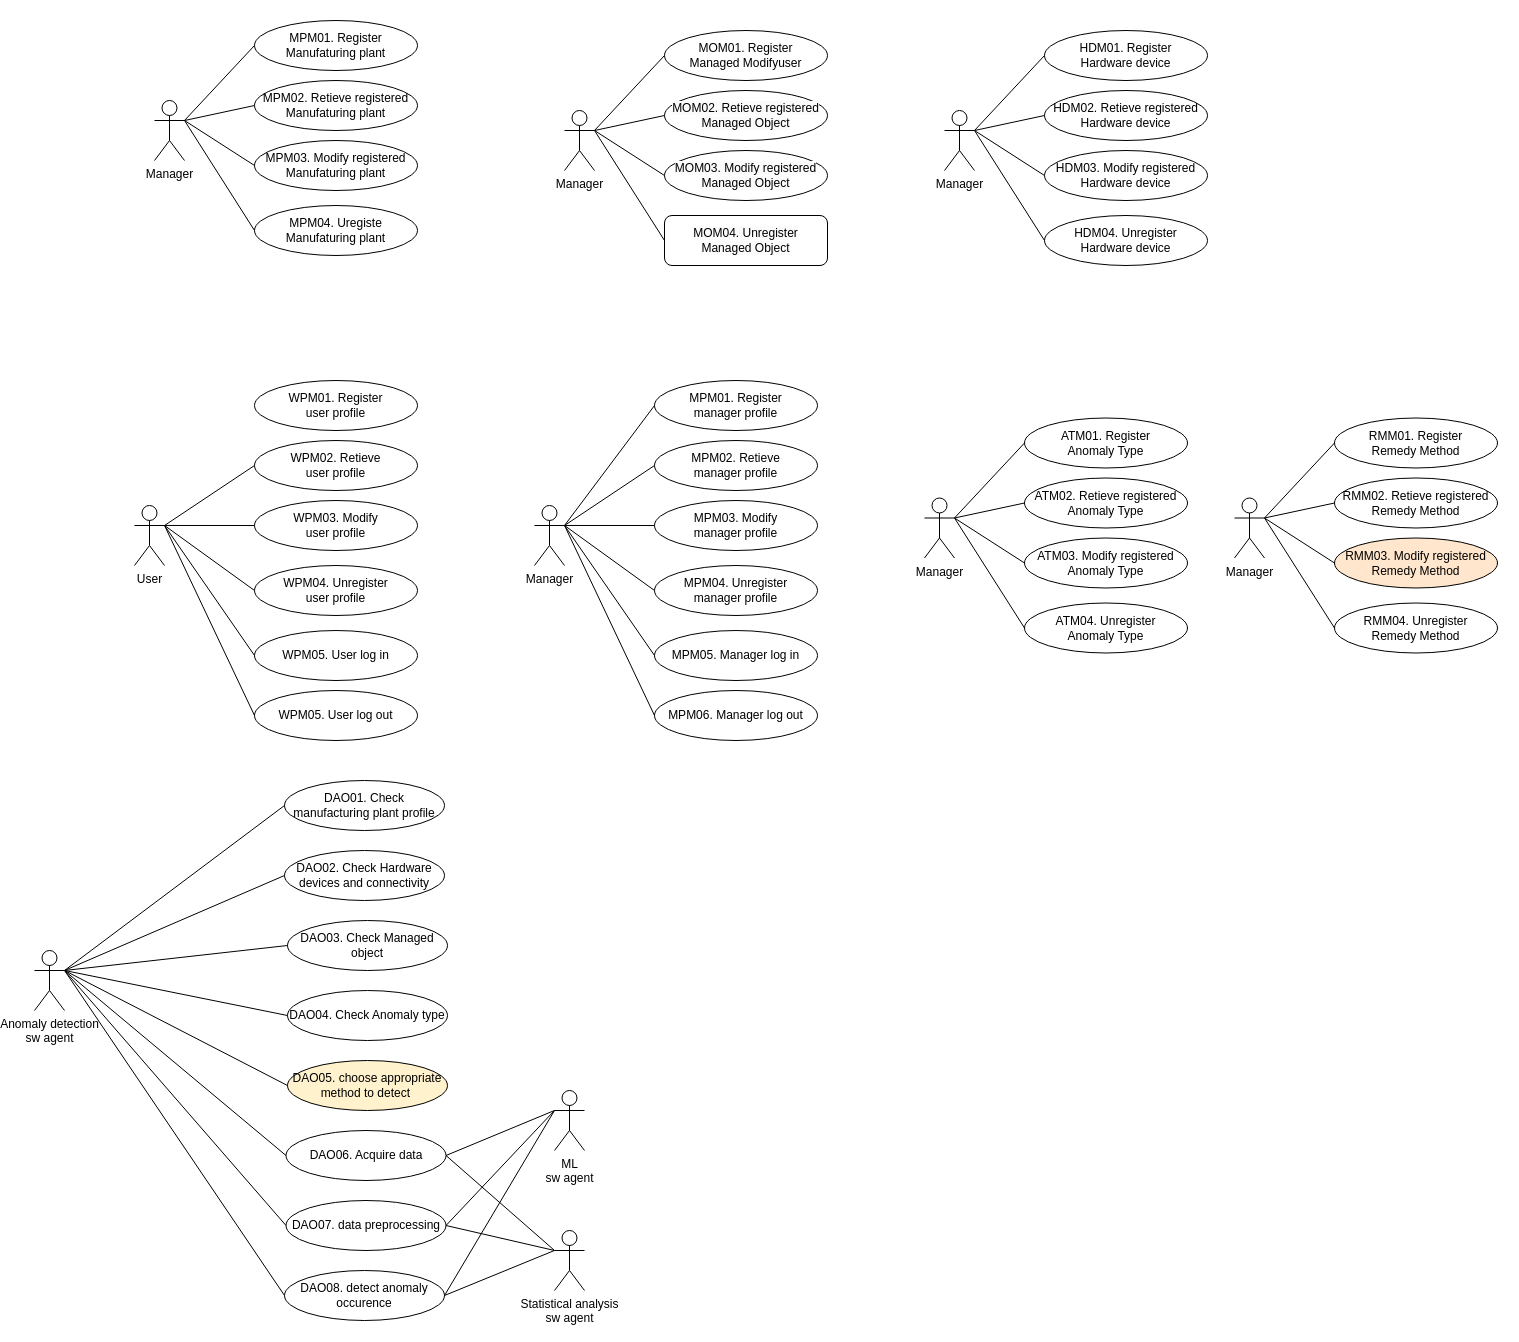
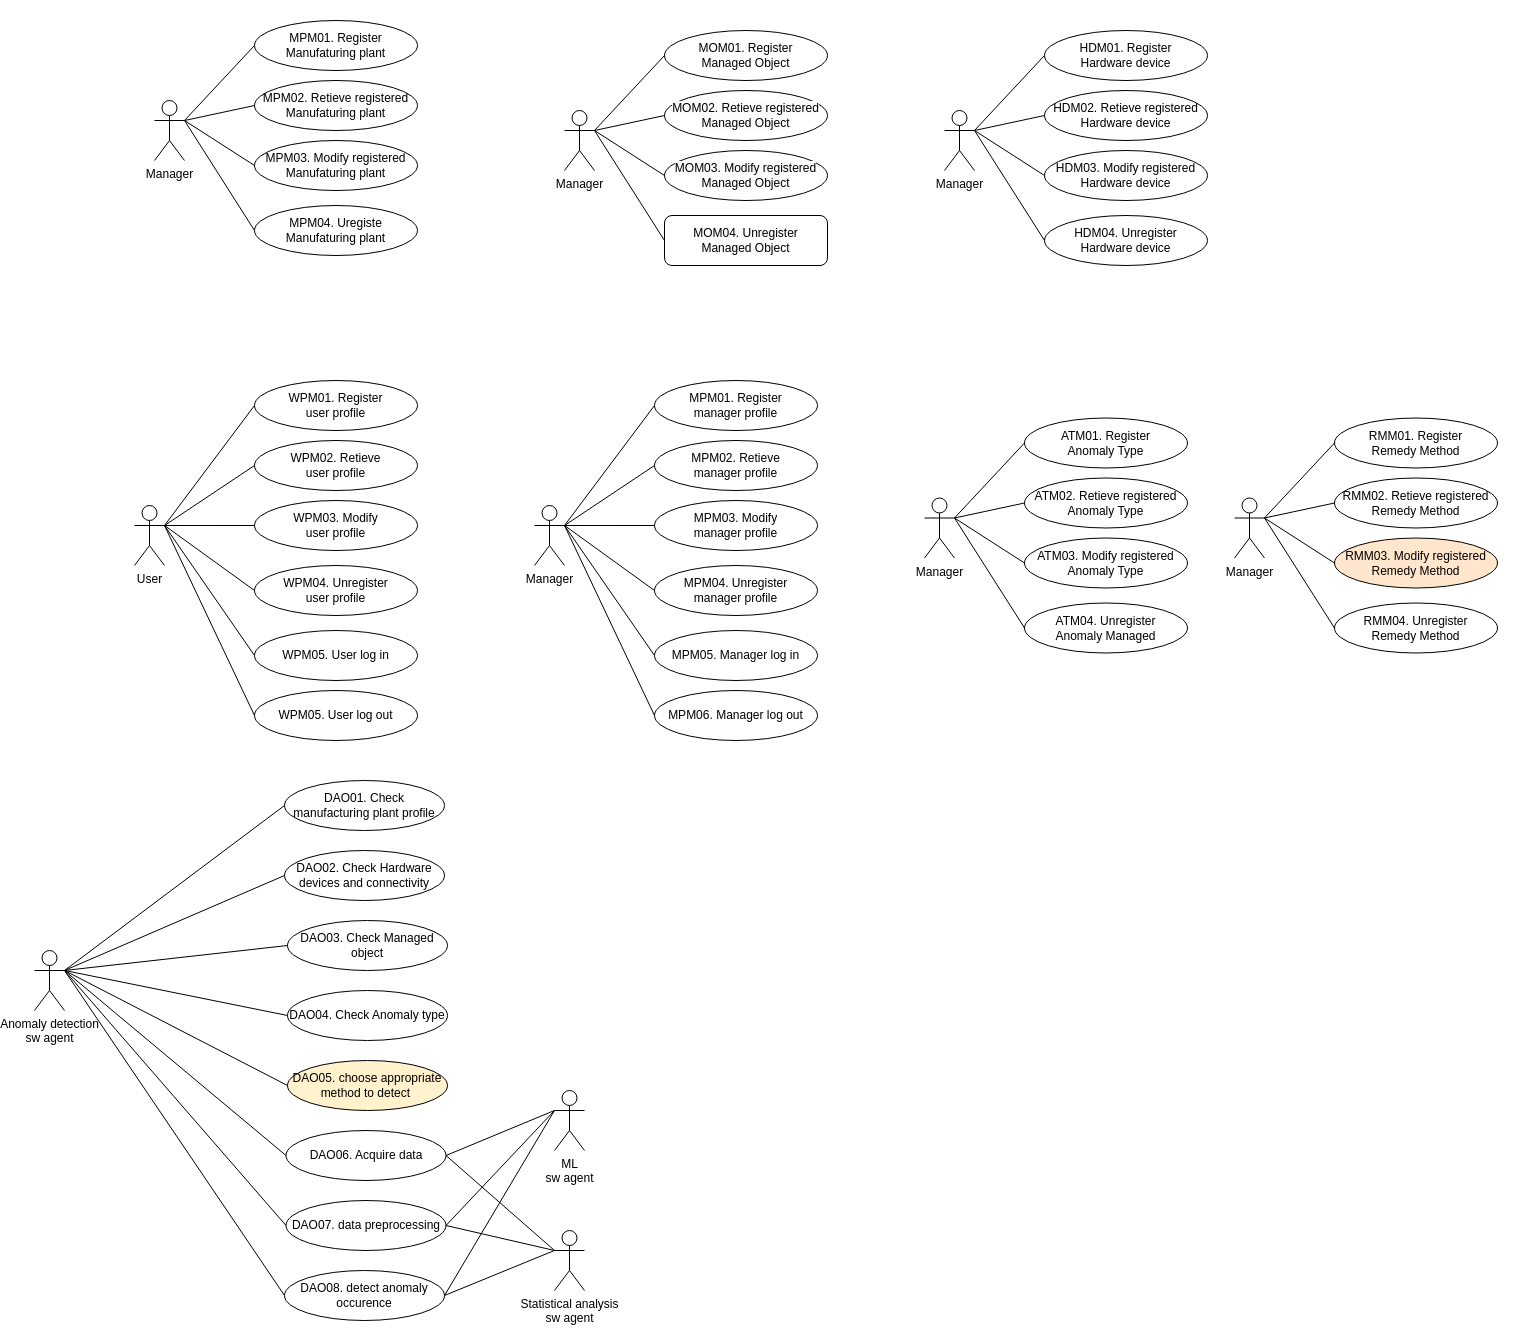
node "MOM01. Register Managed Modifyuser": label "MOM01. Register Managed Modifyuser" -> "MOM01. Register Managed Object"
edge "WPM01. Register user profile" -- "User": added
node "ATM04. Unregister Anomaly Type": label "ATM04. Unregister Anomaly Type" -> "ATM04. Unregister Anomaly Managed"
